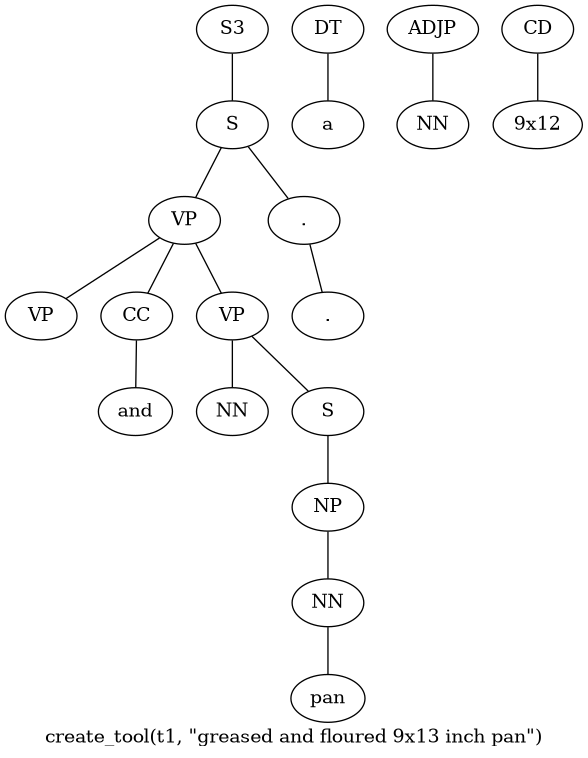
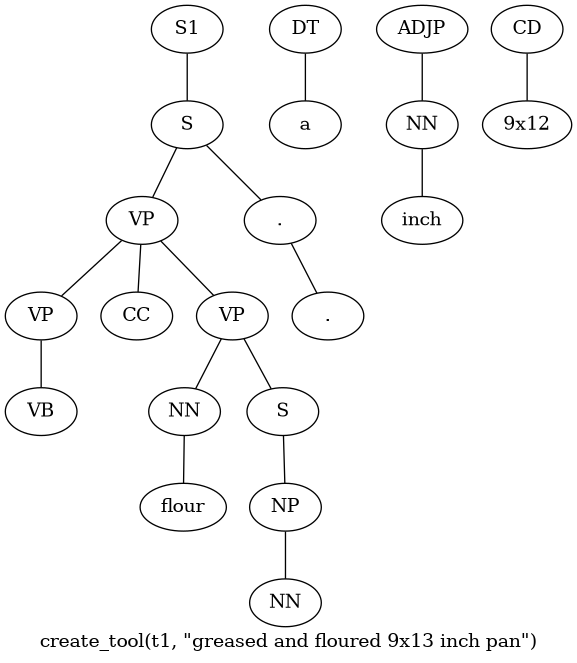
node "S3": label "S3" -> "S1"
node "inch": added
node "VB": added
node "and": removed
node "flour": added
node "pan": removed
